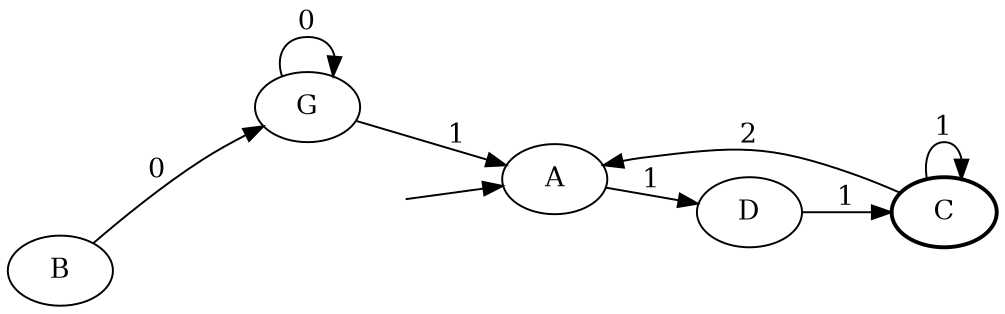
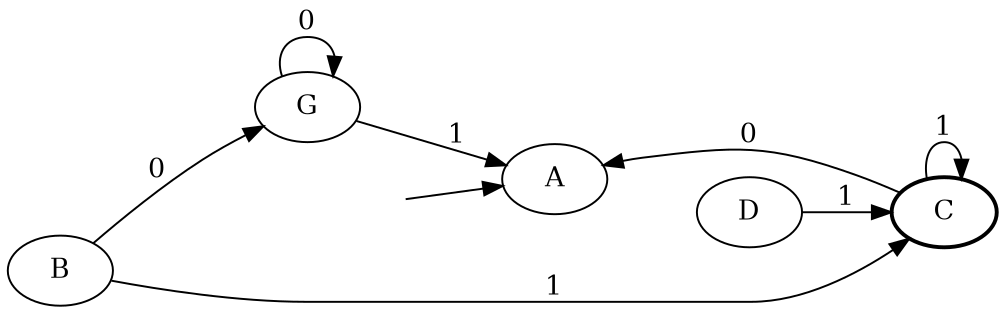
edge "C" -> "A": label "2" -> "0"
edge "A" -> "D": removed, label "1"
edge "B" -> "C": added, label "1"
